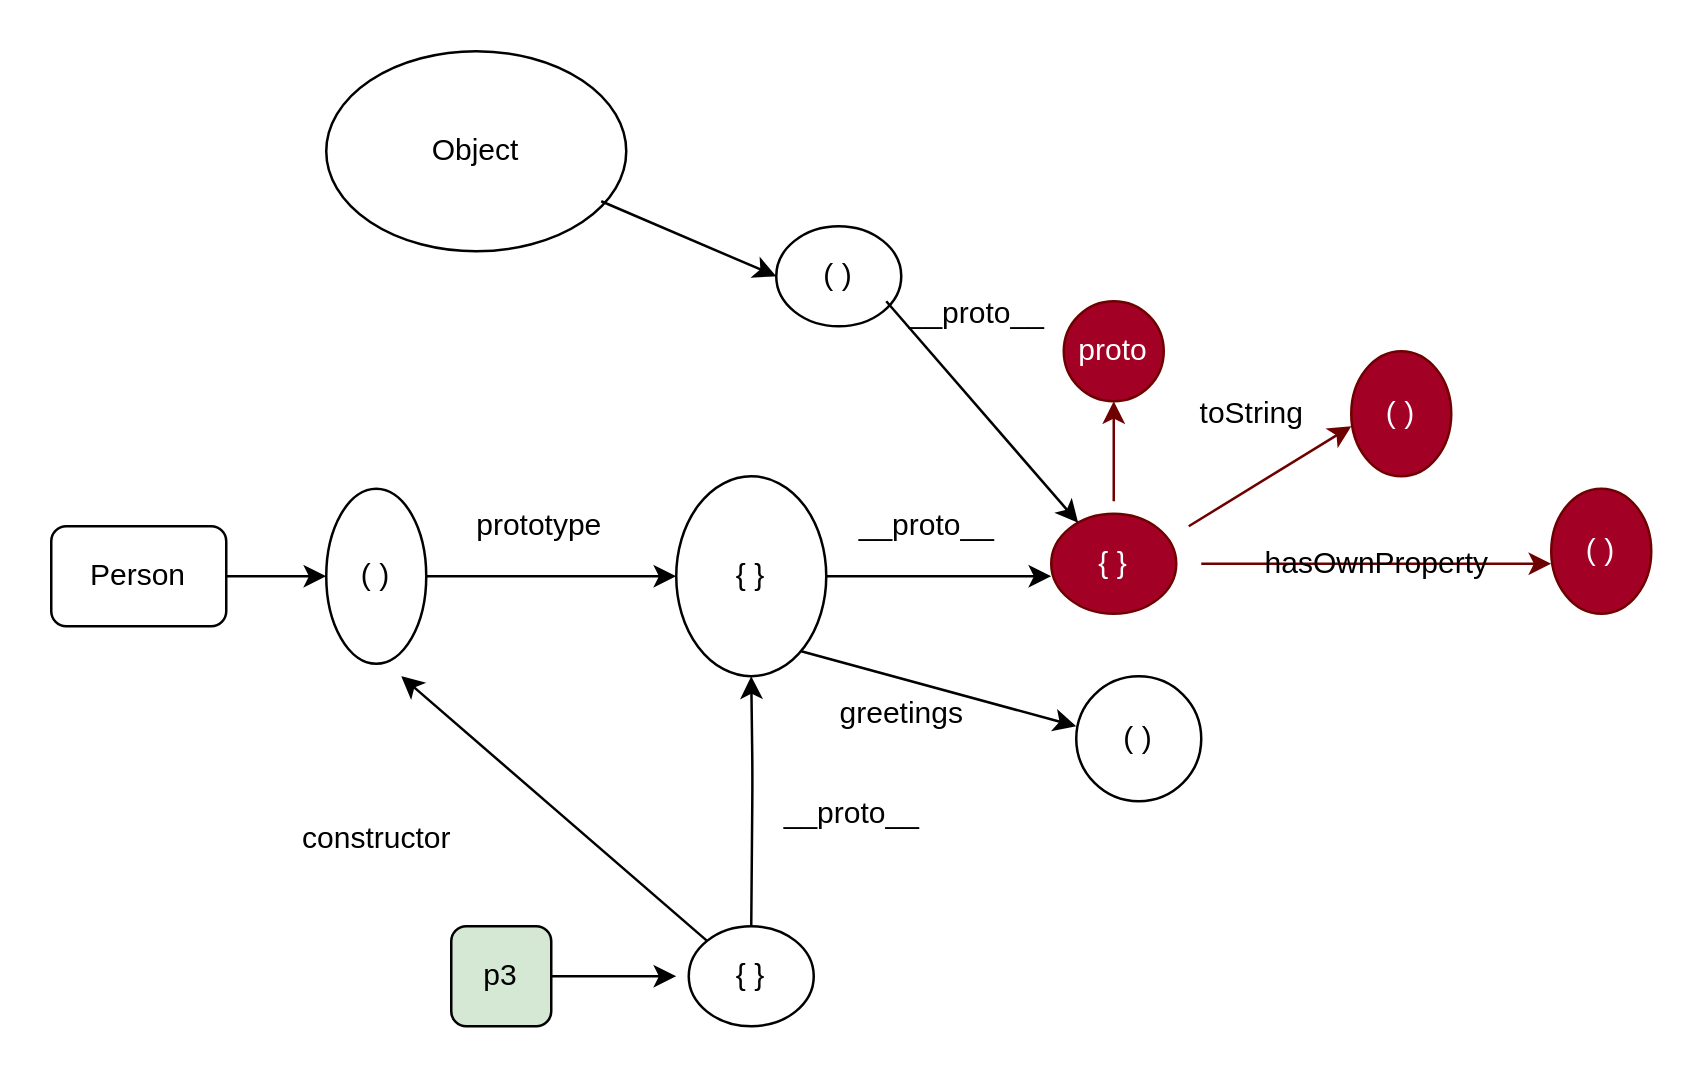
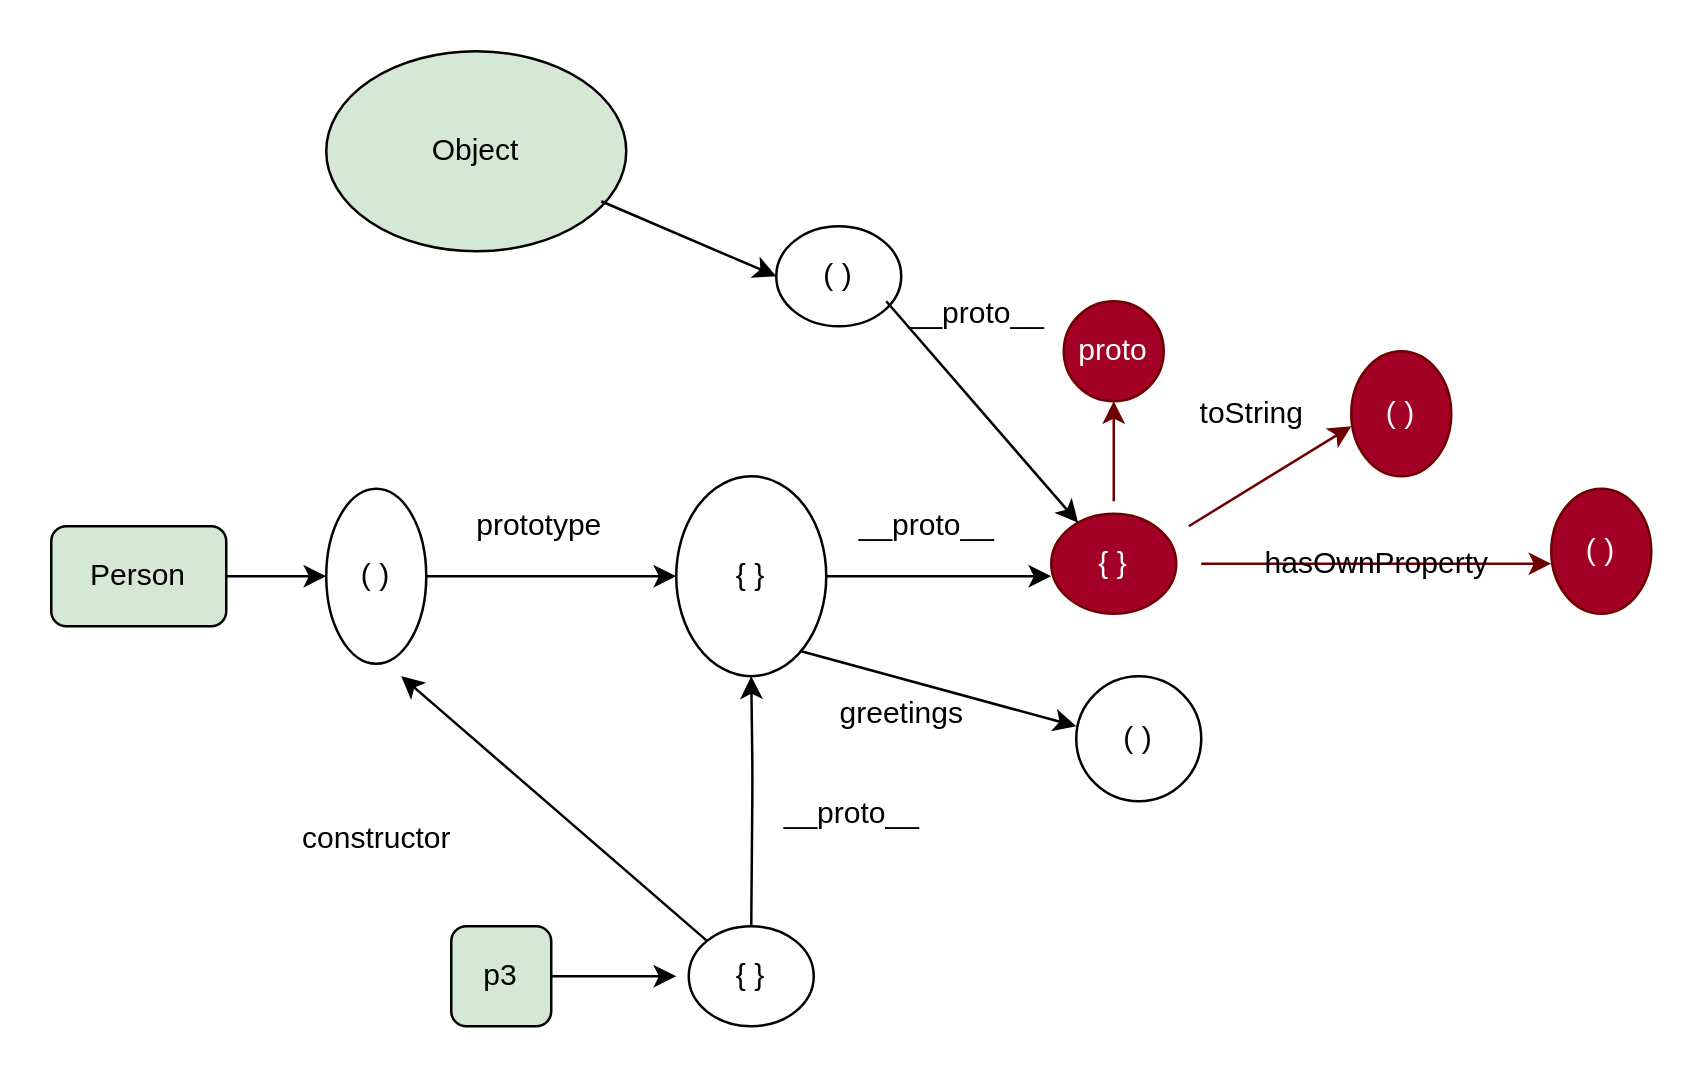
node "Object": fillcolor #ffffff -> #d5e8d4
node "Person": fillcolor #ffffff -> #d5e8d4
